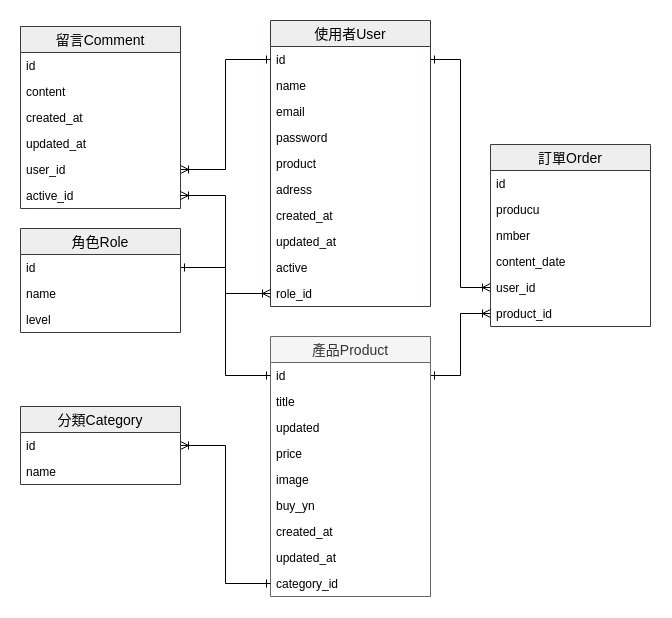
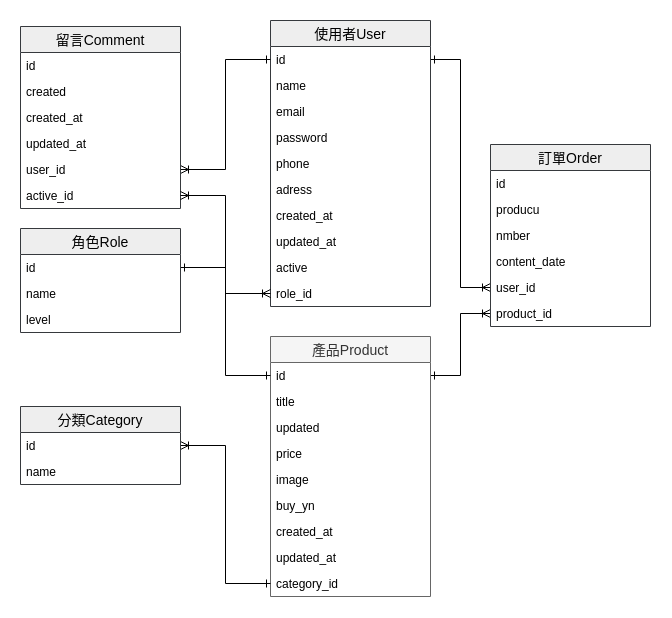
node "content": label "content" -> "created"
node "product": label "product" -> "phone"
